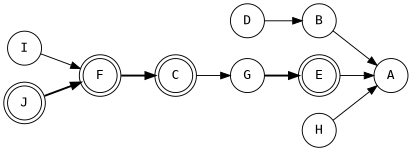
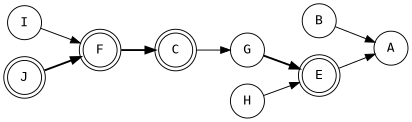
node "D": removed
edge "H" -> "A": now "H" -> "E"
